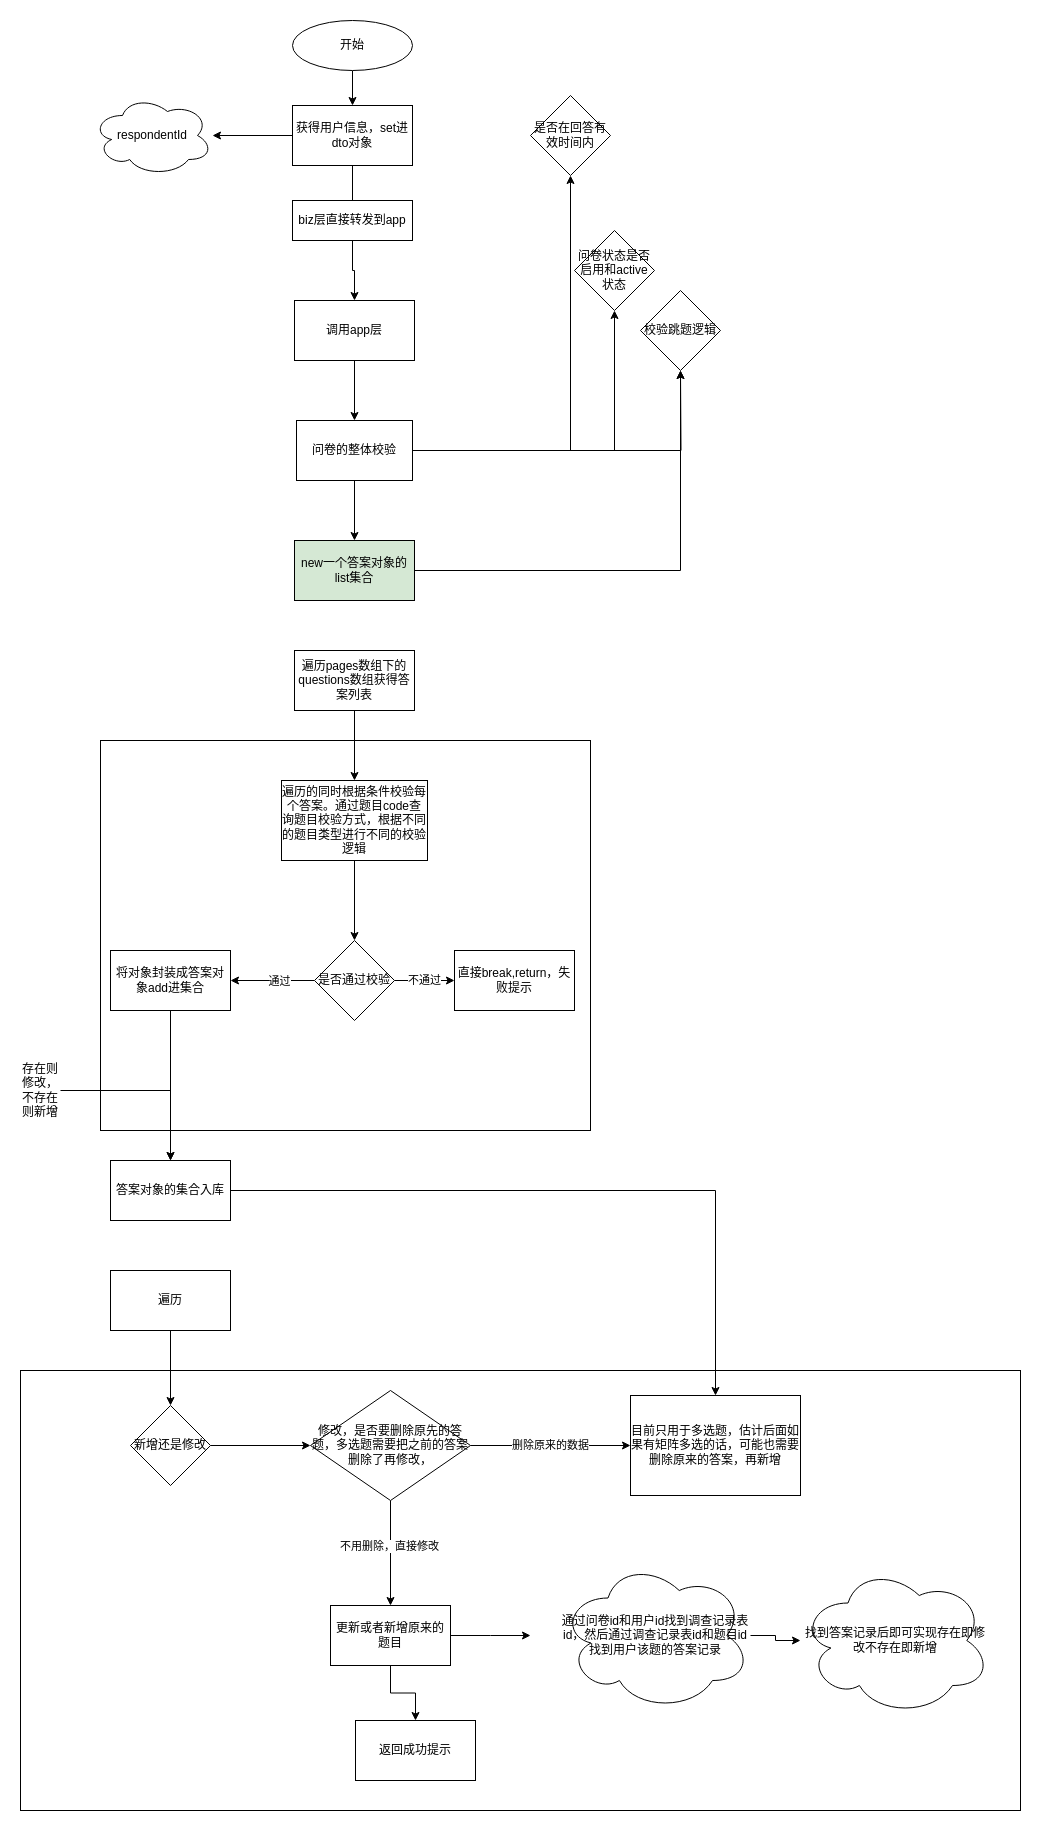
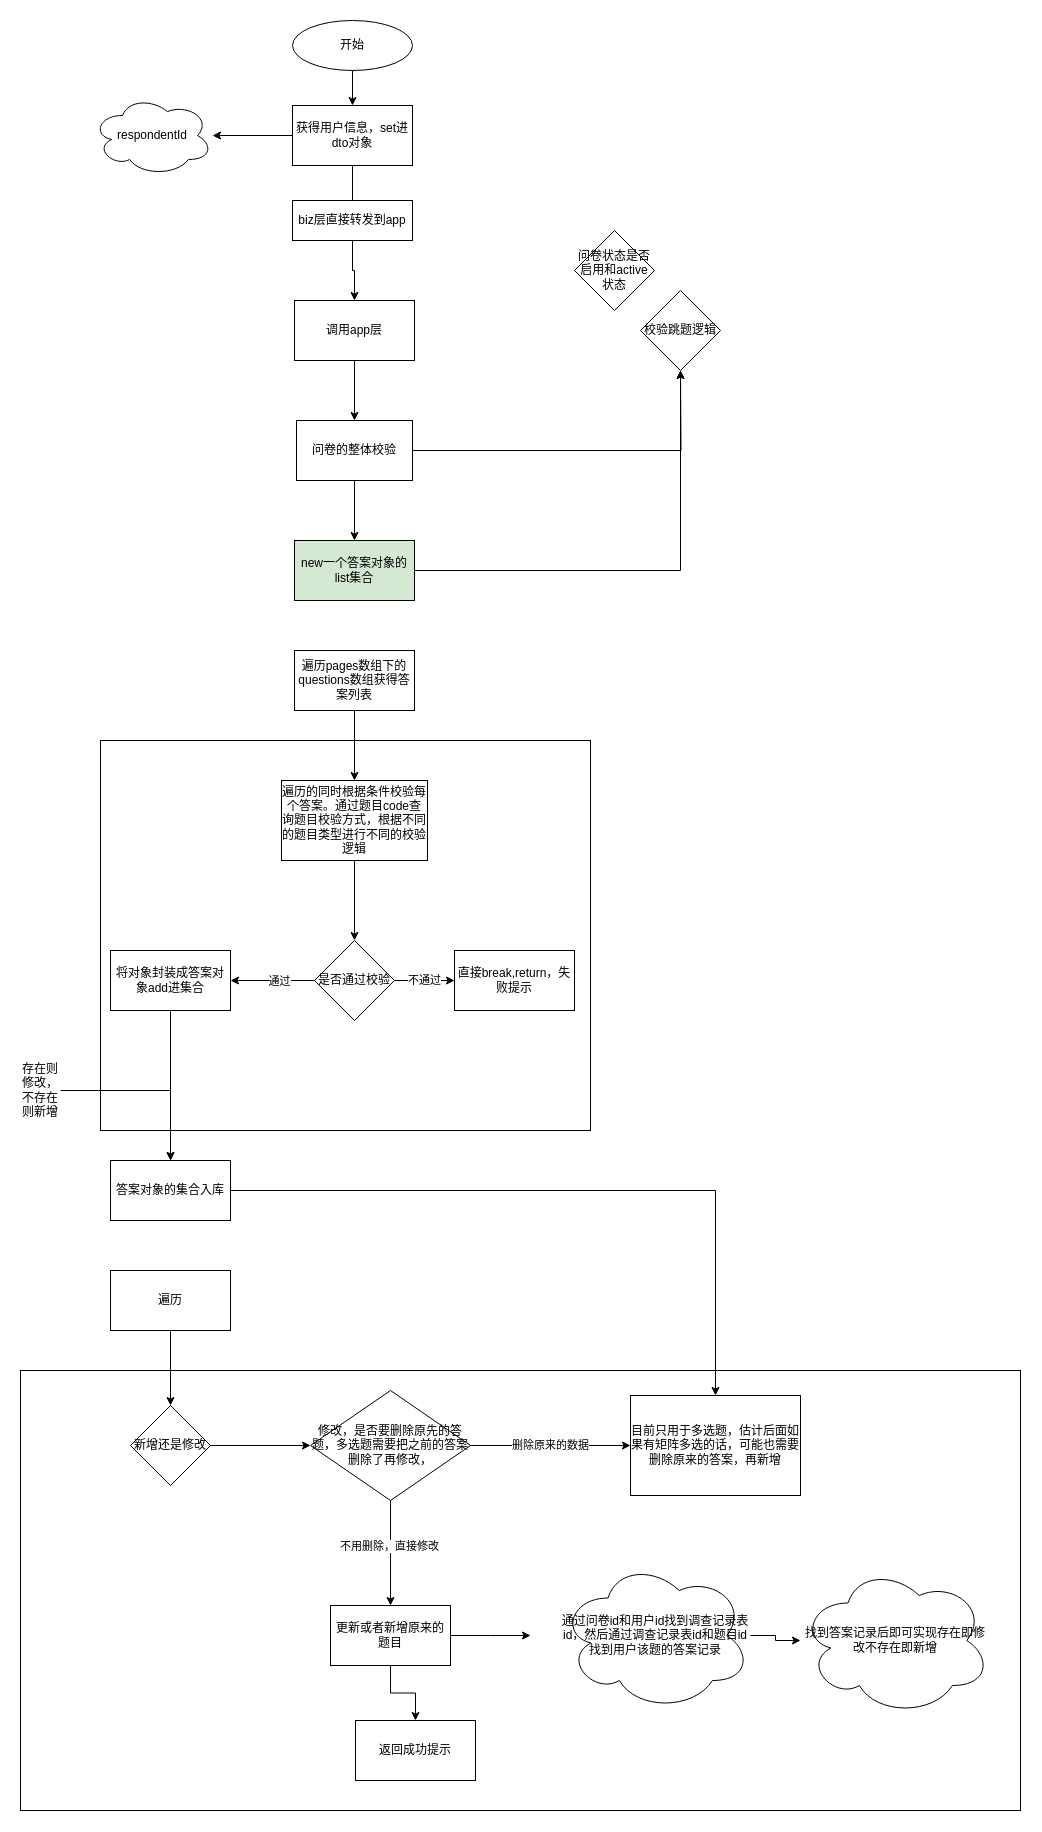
node "是否在回答有效时间内": removed
edge "问卷的整体校验" -> "是否在回答有效时间内": removed
edge "问卷的整体校验" -> "问卷状态是否启用和active状态": removed
